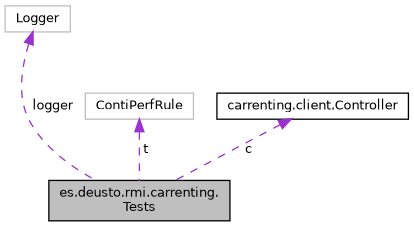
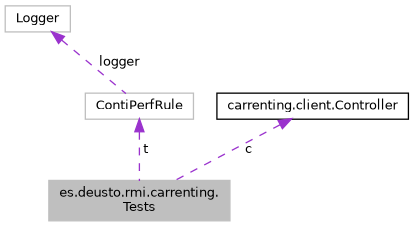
edge "es.deusto.rmi.carrenting. Tests" -> "Logger": now "ContiPerfRule" -> "Logger"
node "es.deusto.rmi.carrenting. Tests": color black -> grey75
